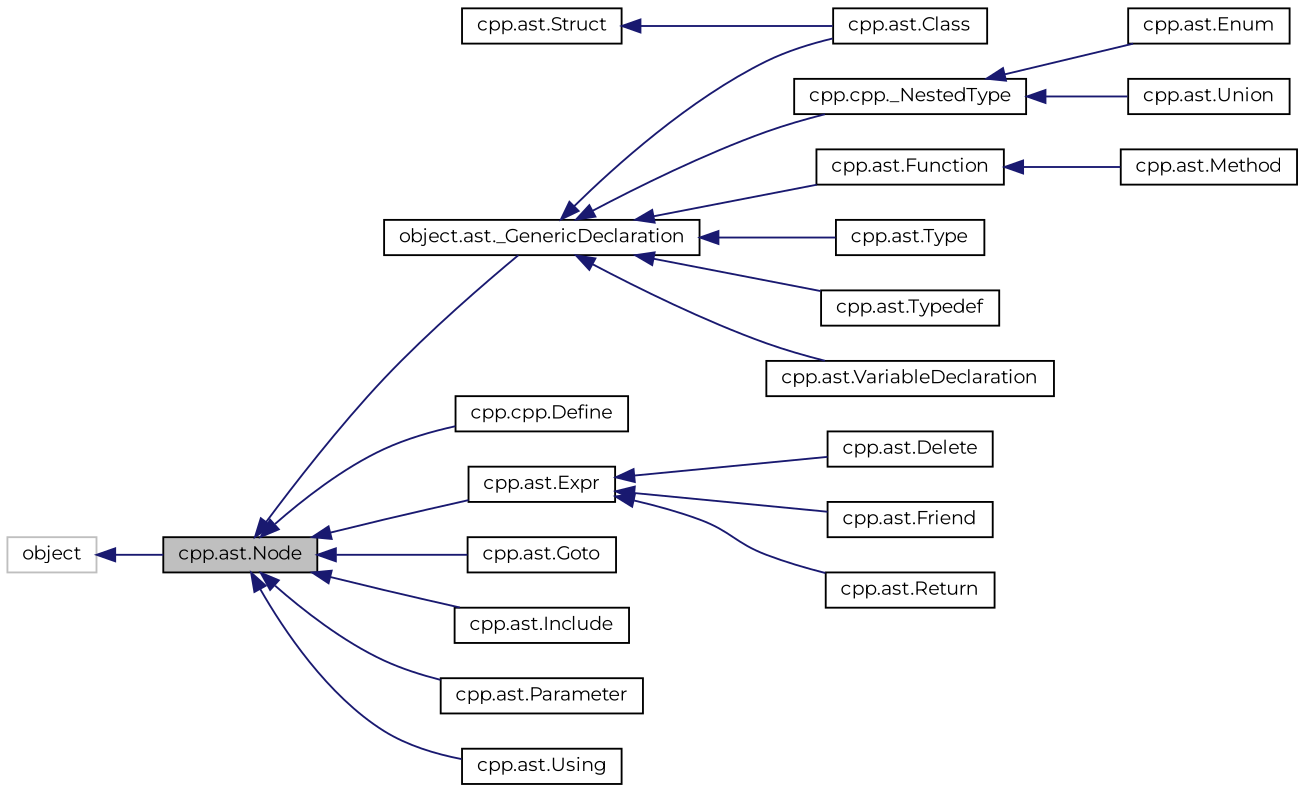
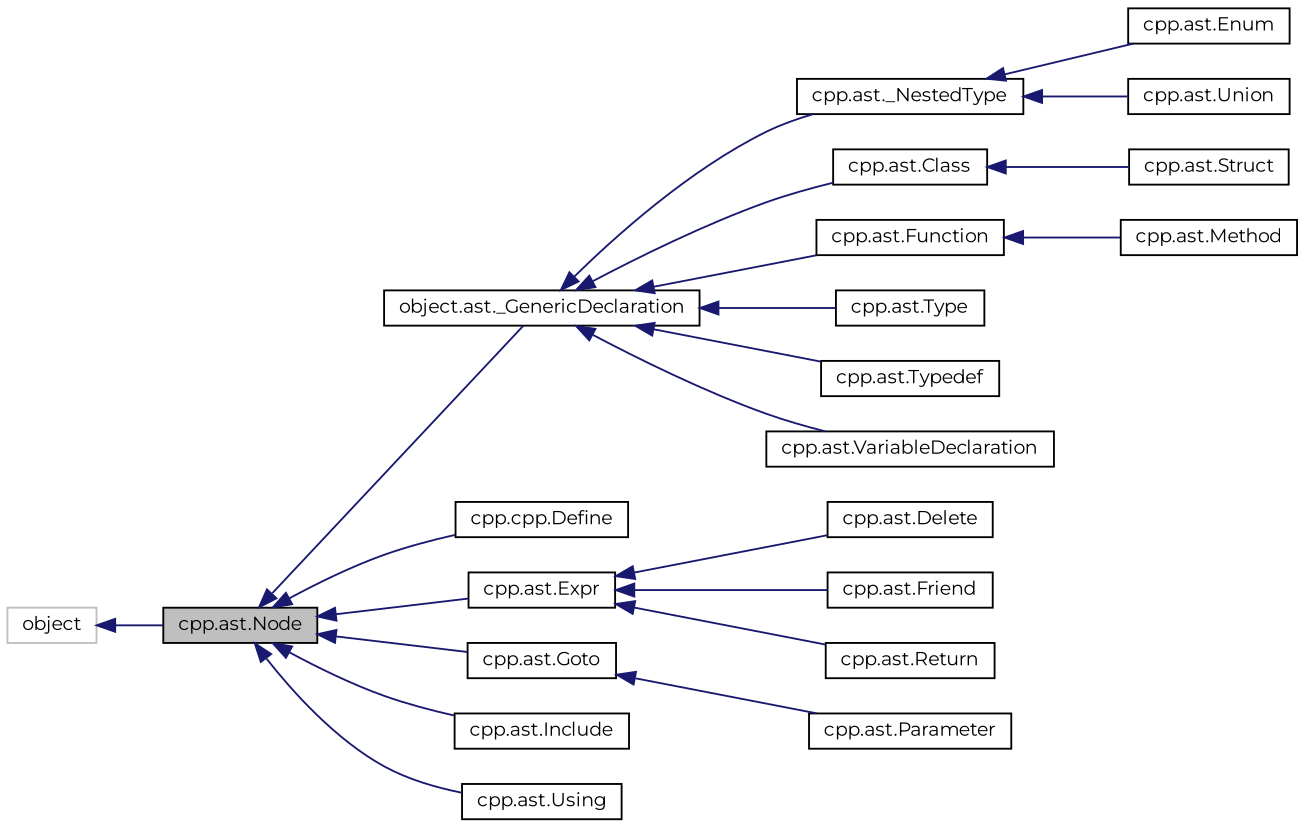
edge "cpp.ast.Class" -> "cpp.ast.Struct": reversed
node "cpp.cpp._NestedType": label "cpp.cpp._NestedType" -> "cpp.ast._NestedType"
edge "cpp.ast.Parameter" -> "cpp.ast.Node": now "cpp.ast.Parameter" -> "cpp.ast.Goto"
